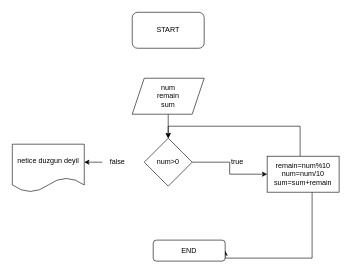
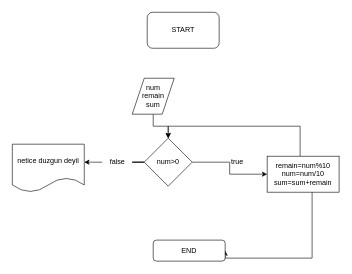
node "START": moved (168, 30) -> (183, 30)
node "num remain sum": size 72x36 -> 42x36
edge "false" -- "num>0": added
